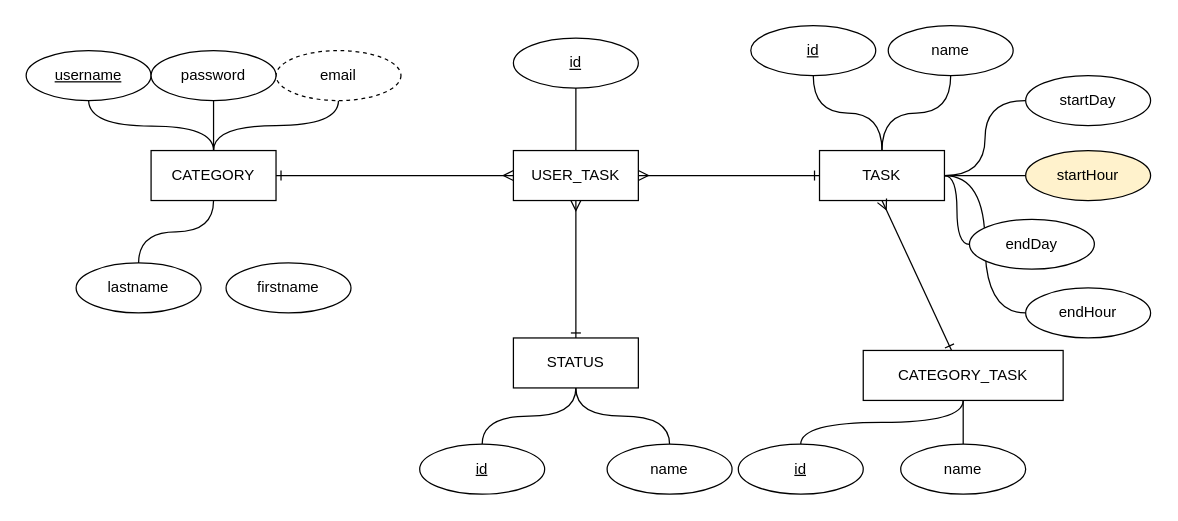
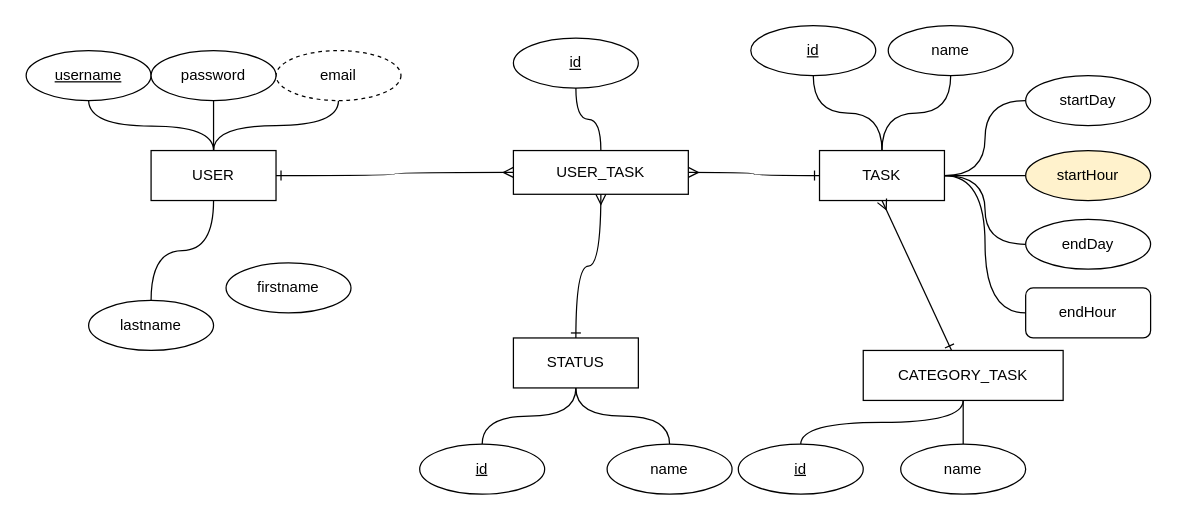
node "CATEGORY": label "CATEGORY" -> "USER"
node "USER_TASK": size 125x50 -> 175x44
node "endDay": moved (1032, 244) -> (1088, 244)
node "lastname": moved (138, 288) -> (151, 326)
node "endHour": shape ellipse -> rounded rectangle
